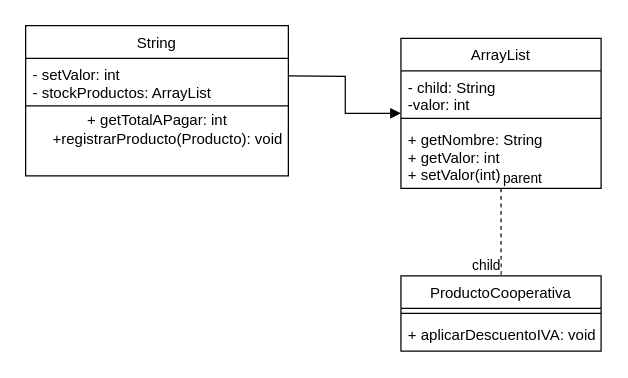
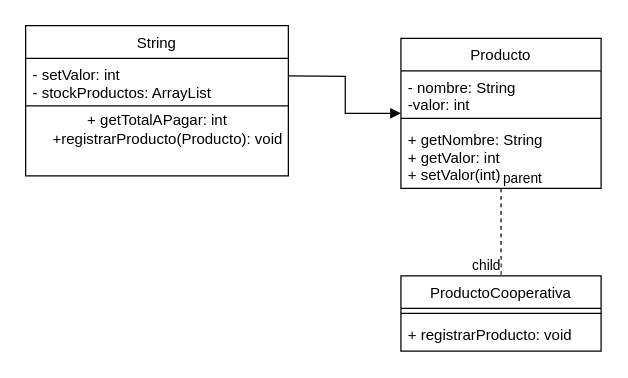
node "ArrayList": label "ArrayList" -> "Producto"
node "- child: String -valor: int": label "- child: String -valor: int" -> "- nombre: String -valor: int"
node "+ aplicarDescuentoIVA: void": label "+ aplicarDescuentoIVA: void" -> "+ registrarProducto: void"
